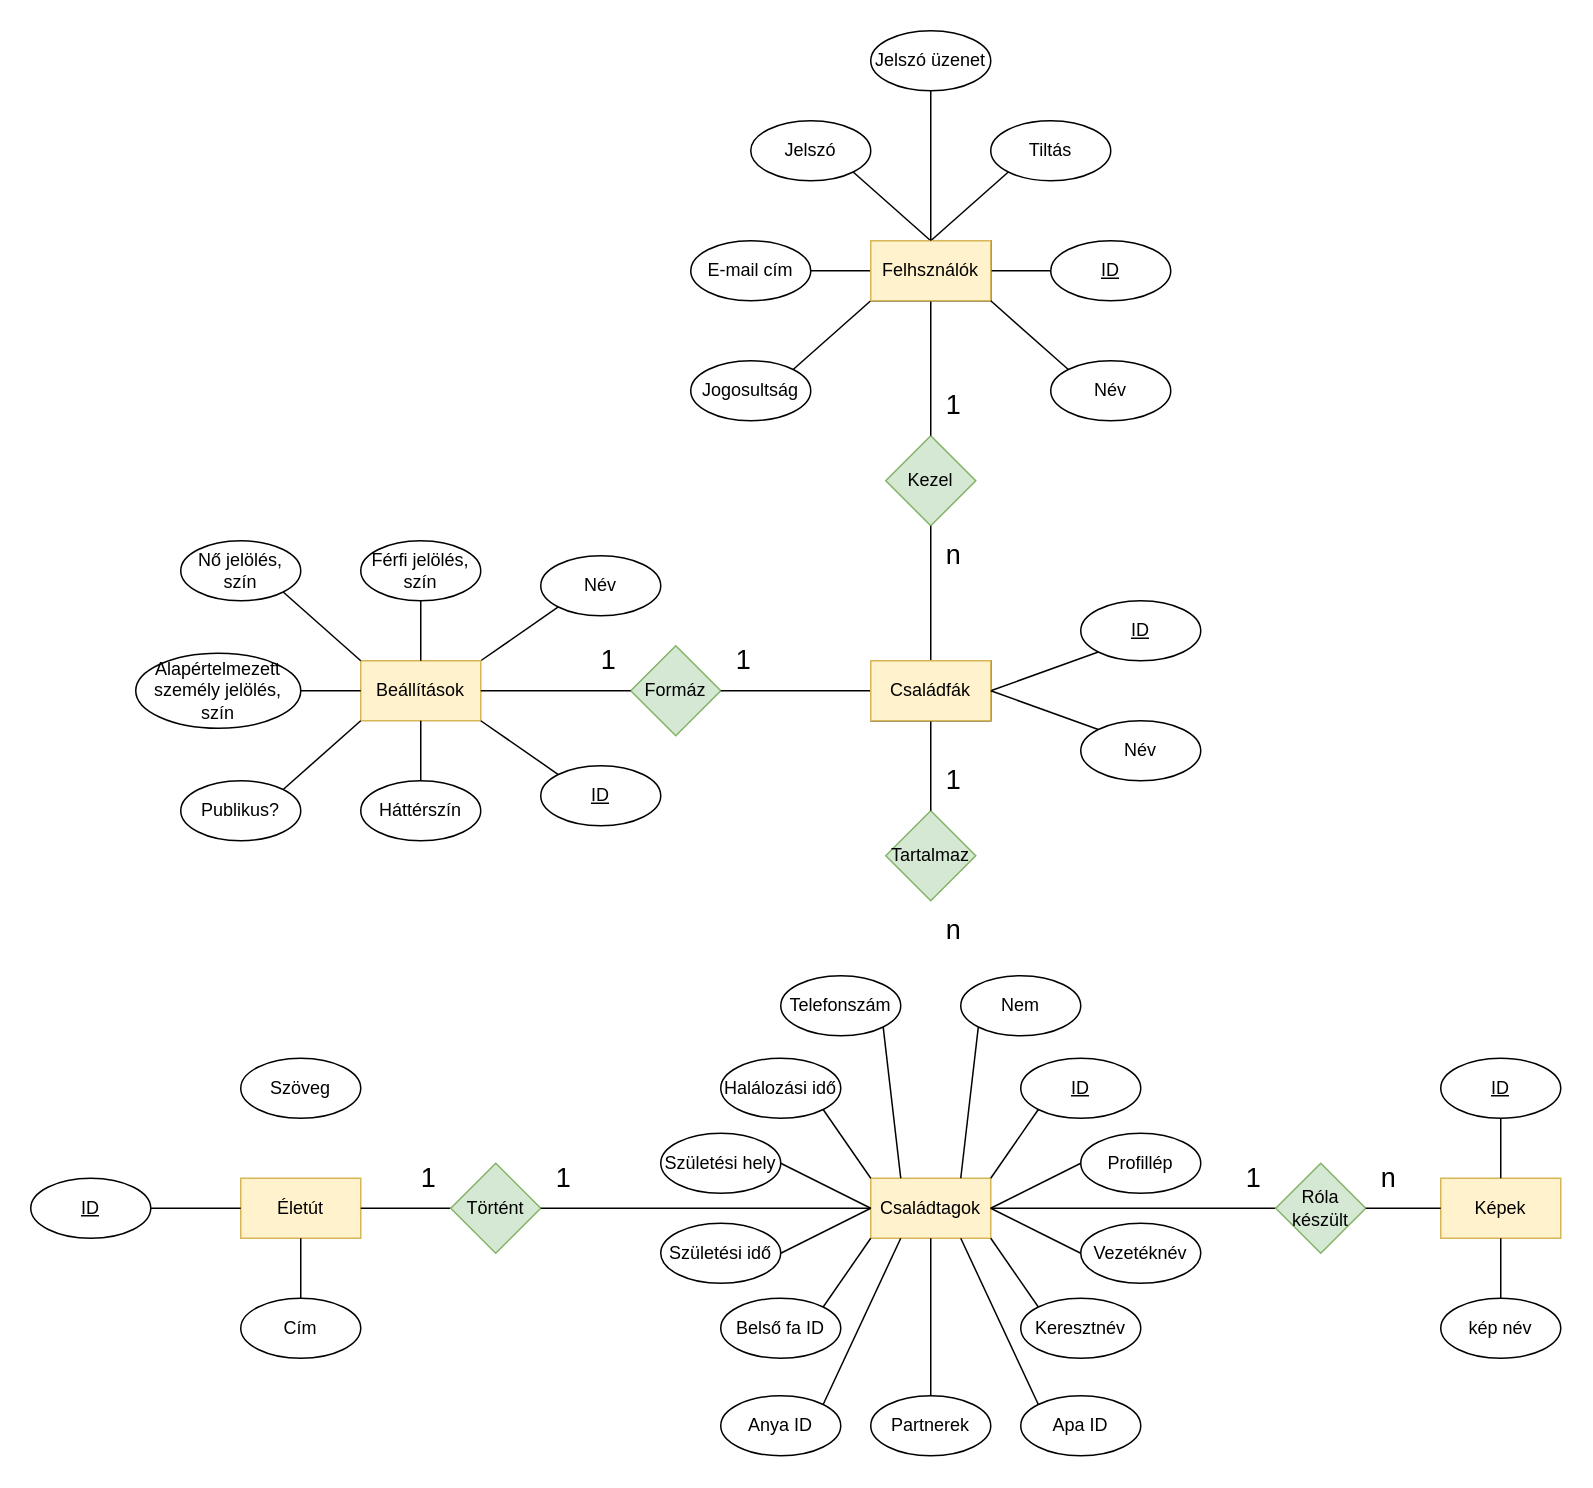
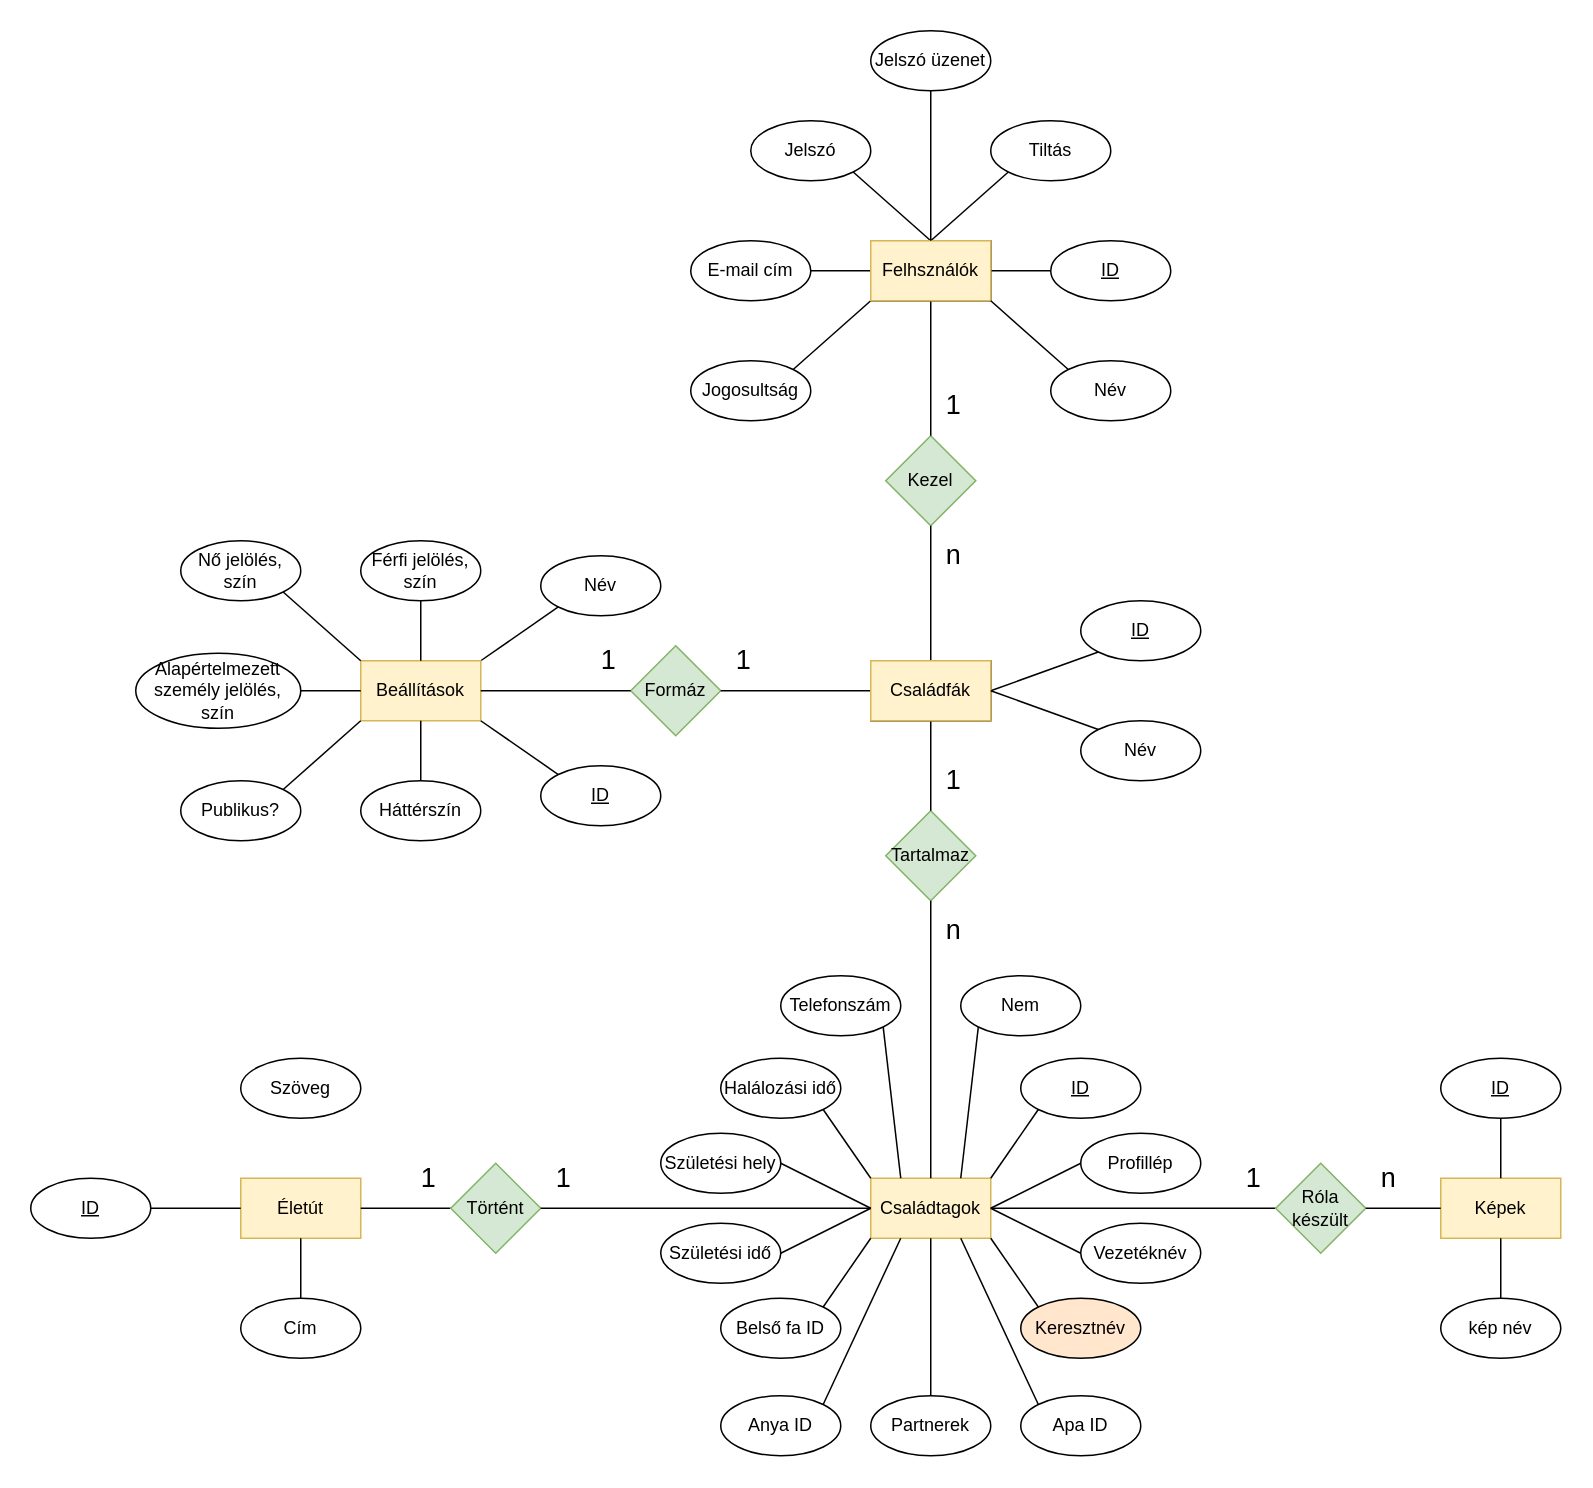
edge "Tartalmaz" -- "Családtagok": added
node "Keresztnév": fillcolor #ffffff -> #ffe6cc
